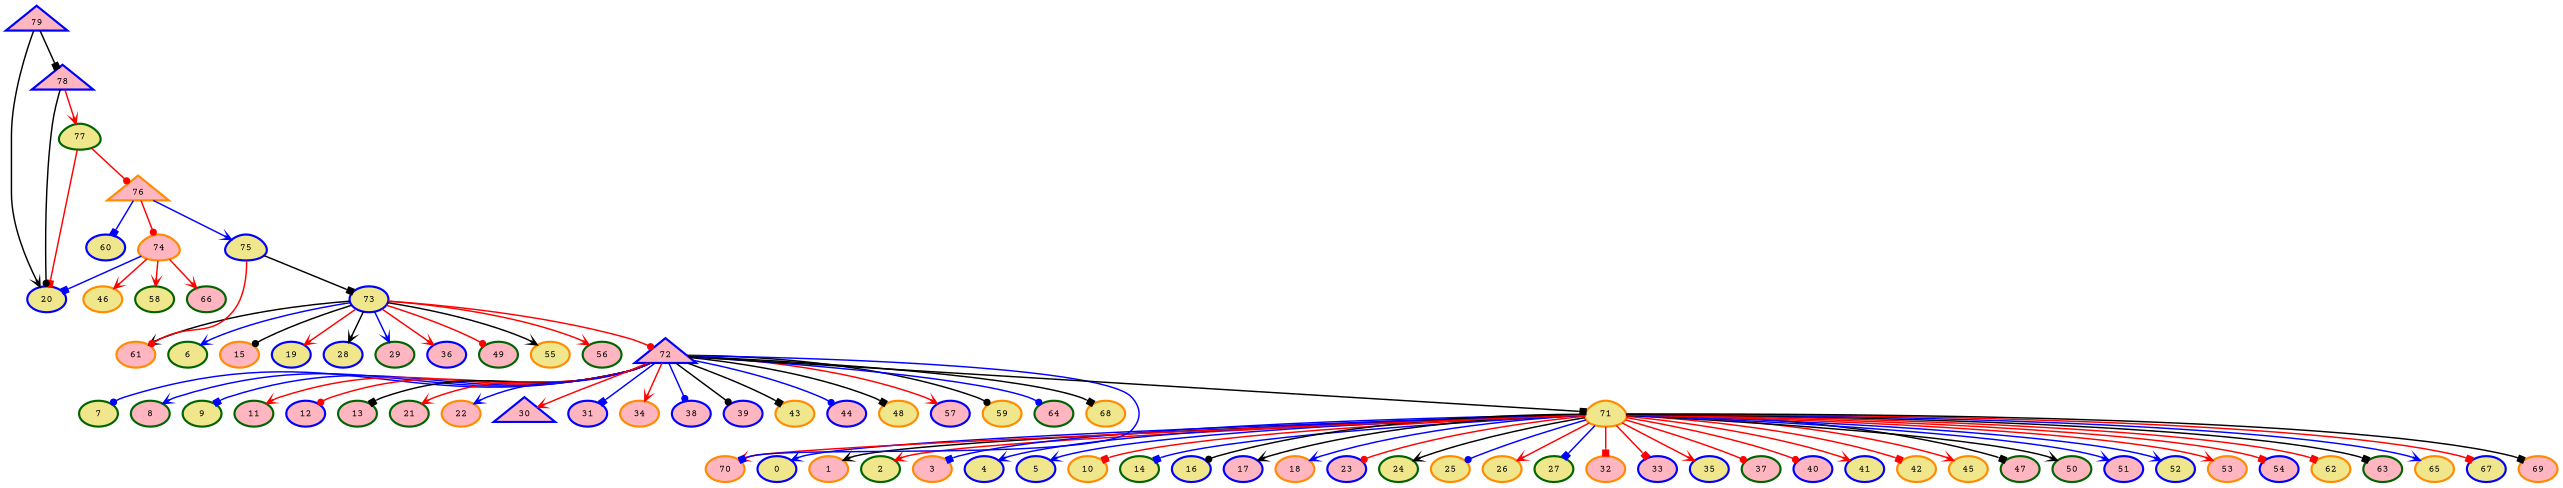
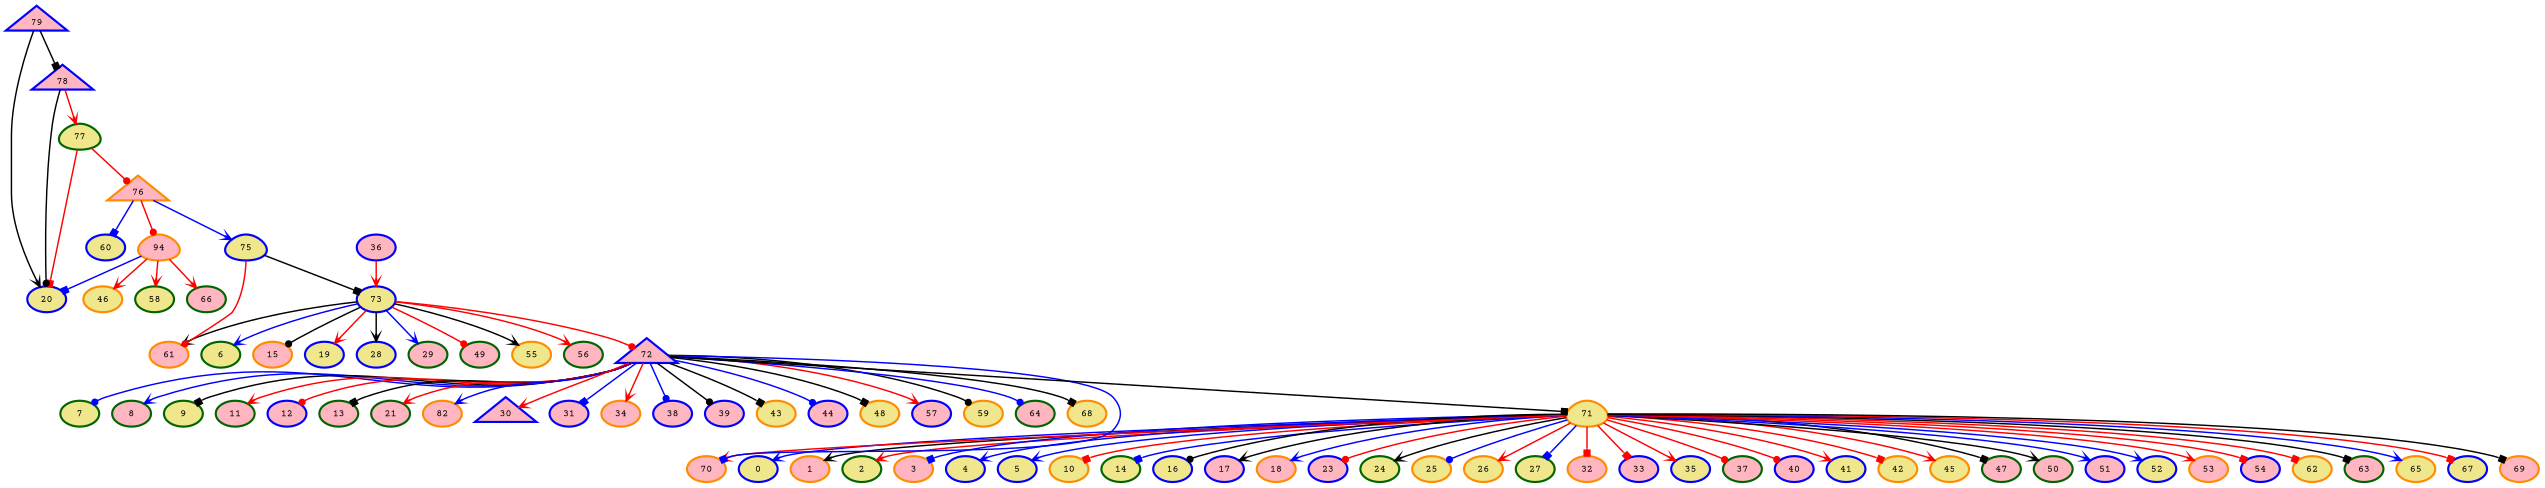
node "74": label "74" -> "94"
edge "73" -> "36": reversed
edge "72" -> "9": color blue -> black
node "22": label "22" -> "82"
